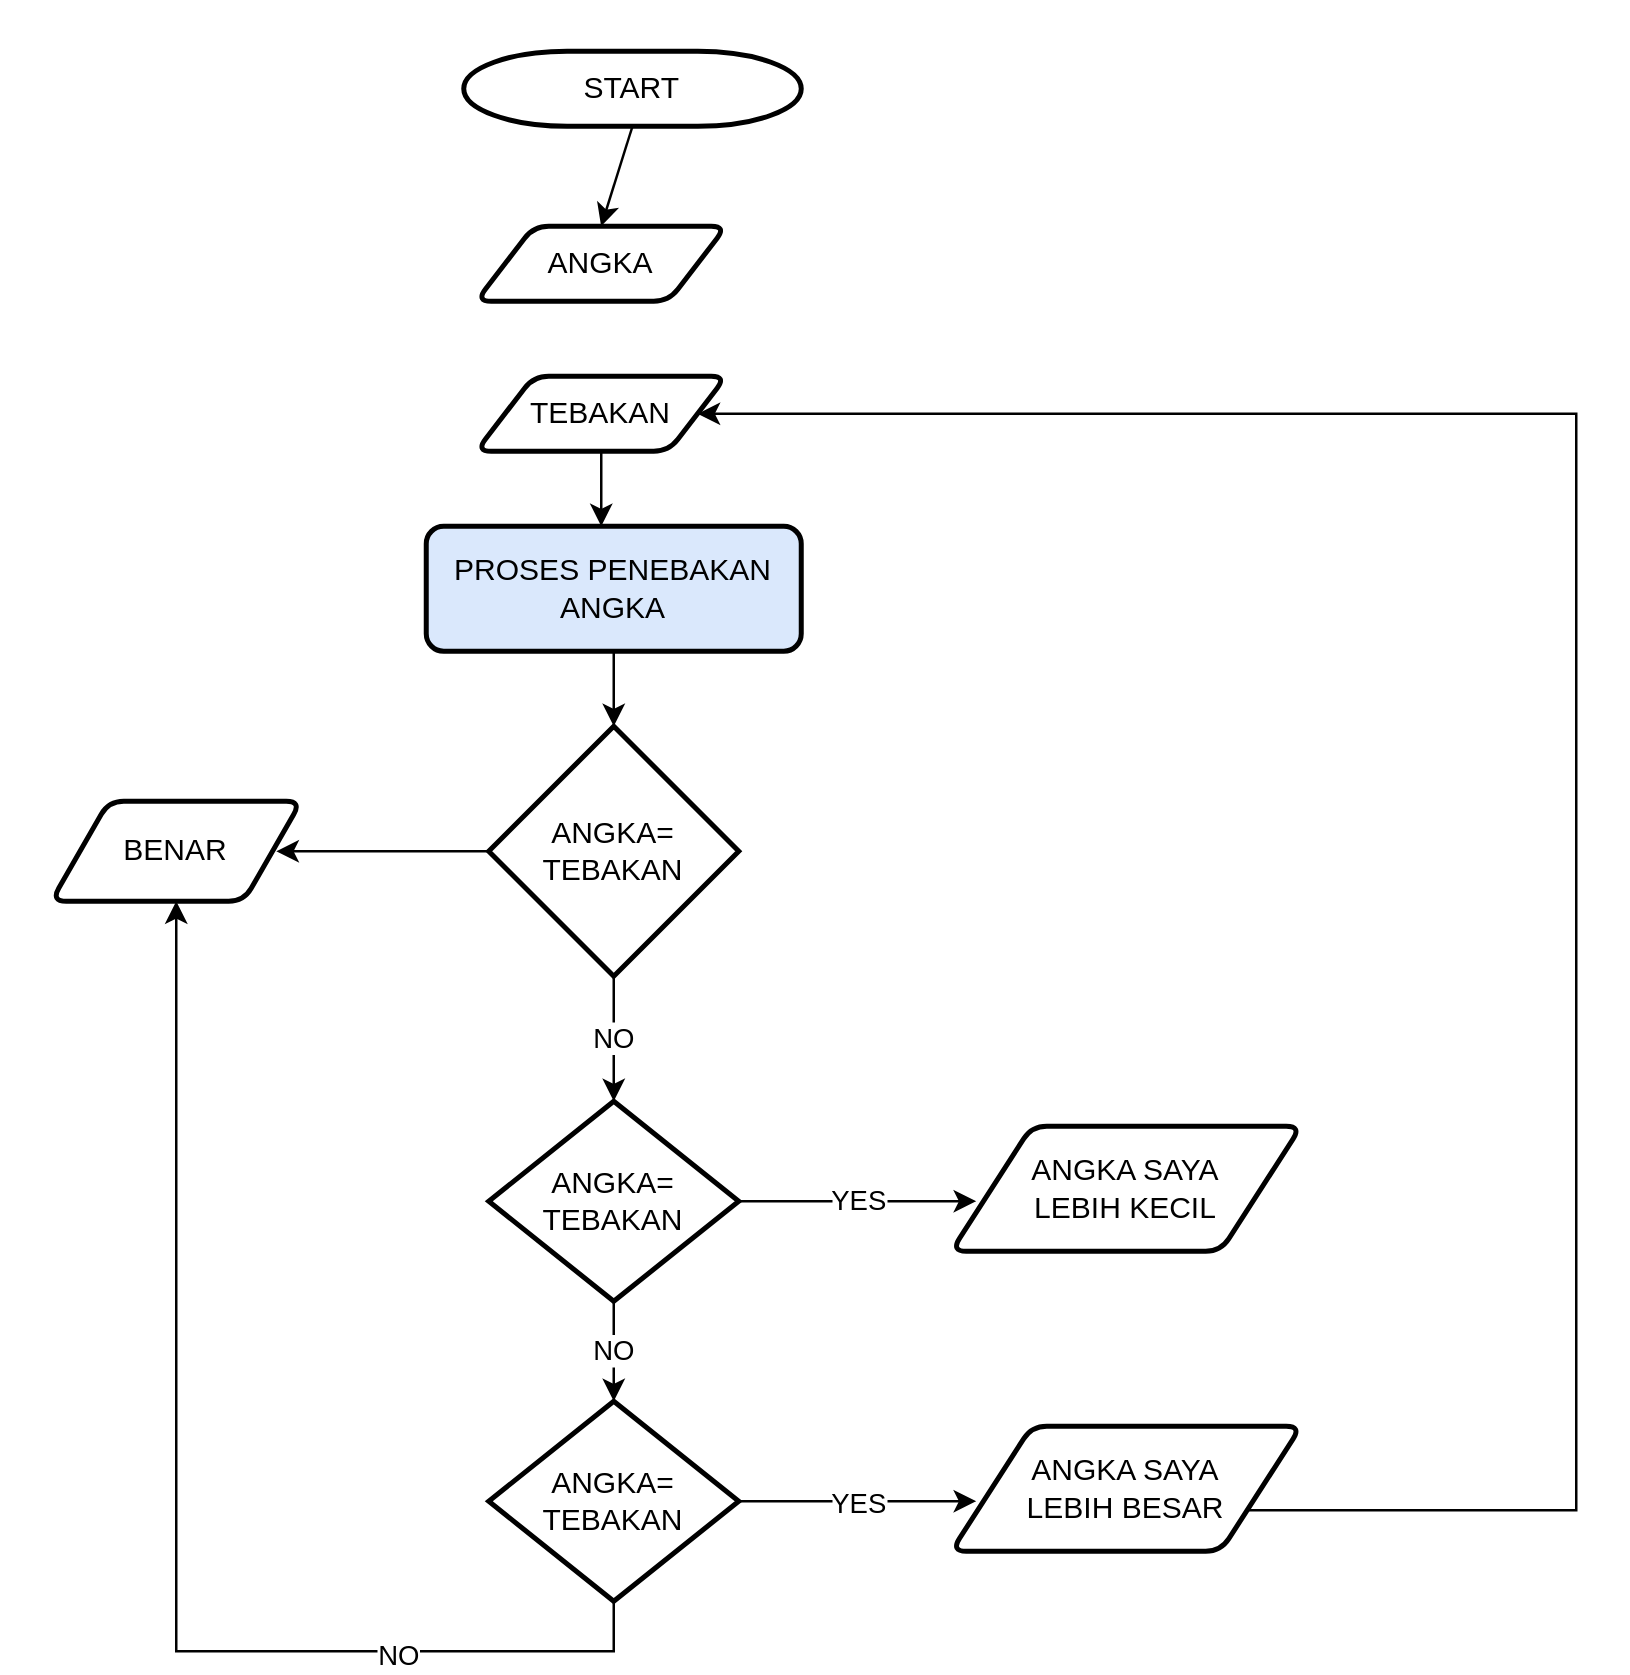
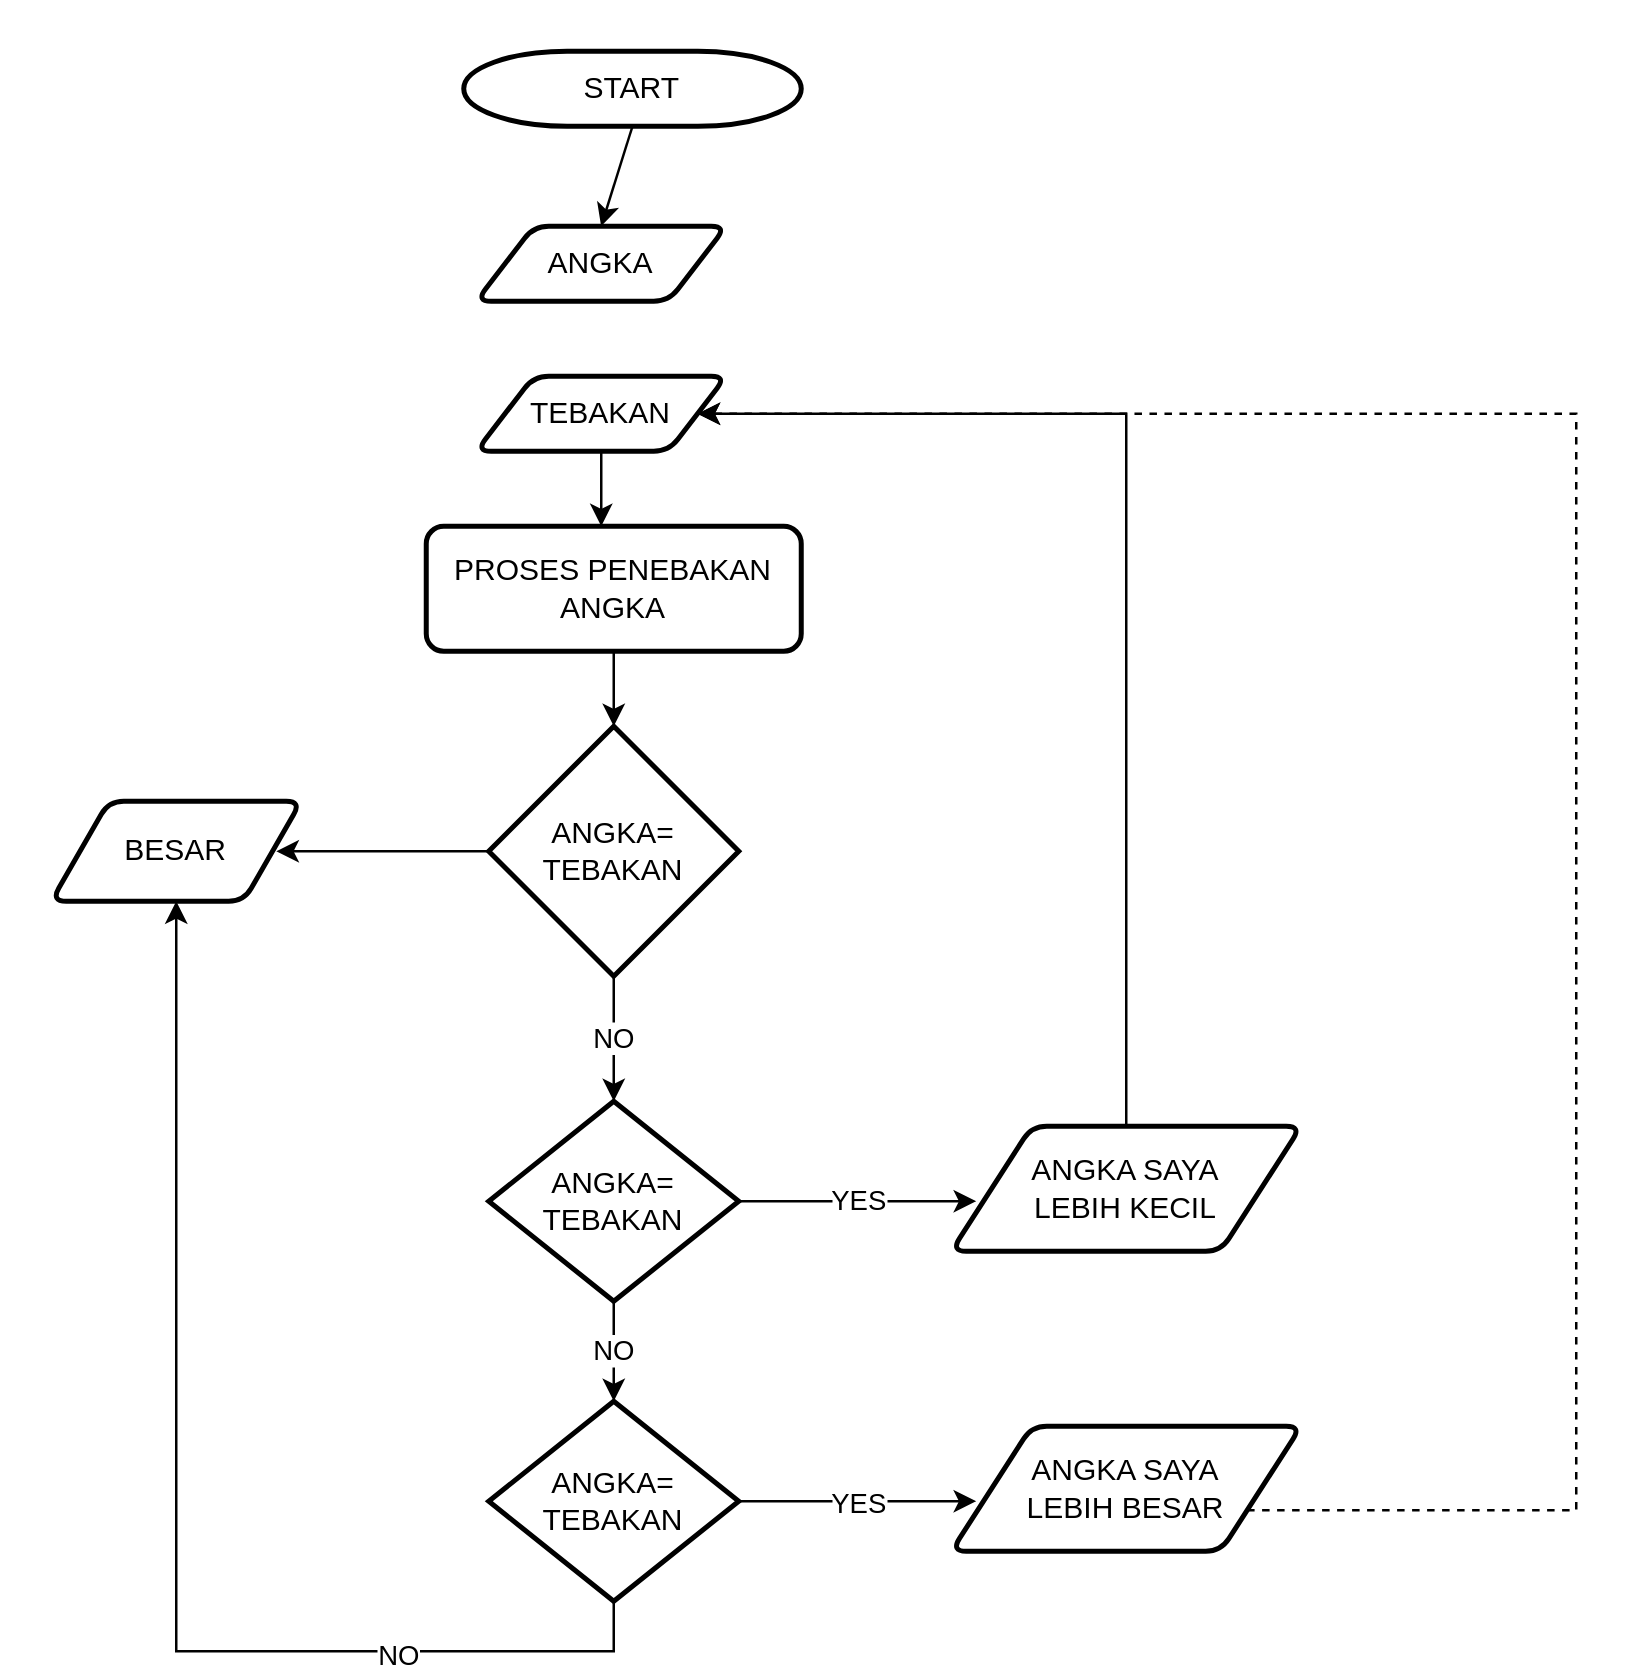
node "PROSES PENEBAKAN ANGKA": fillcolor #dae8fc -> #ffffff
edge "ANGKA SAYA LEBIH KECIL" -> "TEBAKAN": added
node "BENAR": label "BENAR" -> "BESAR"
edge "ANGKA SAYA LEBIH BESAR" -> "TEBAKAN": style solid -> dashed
